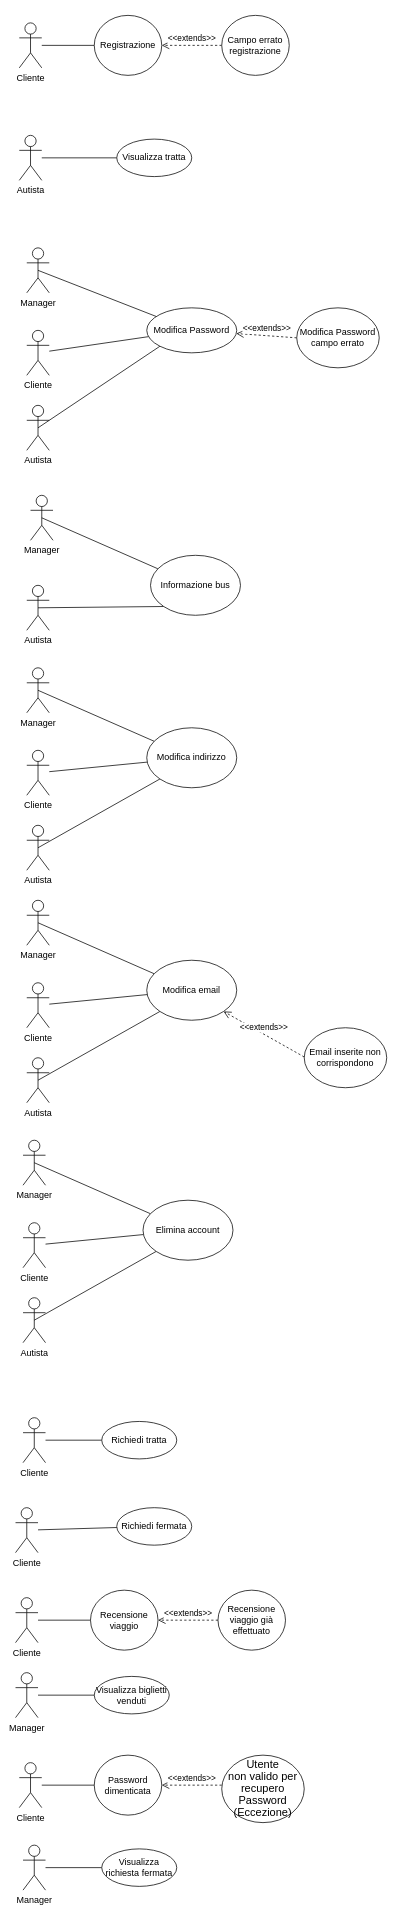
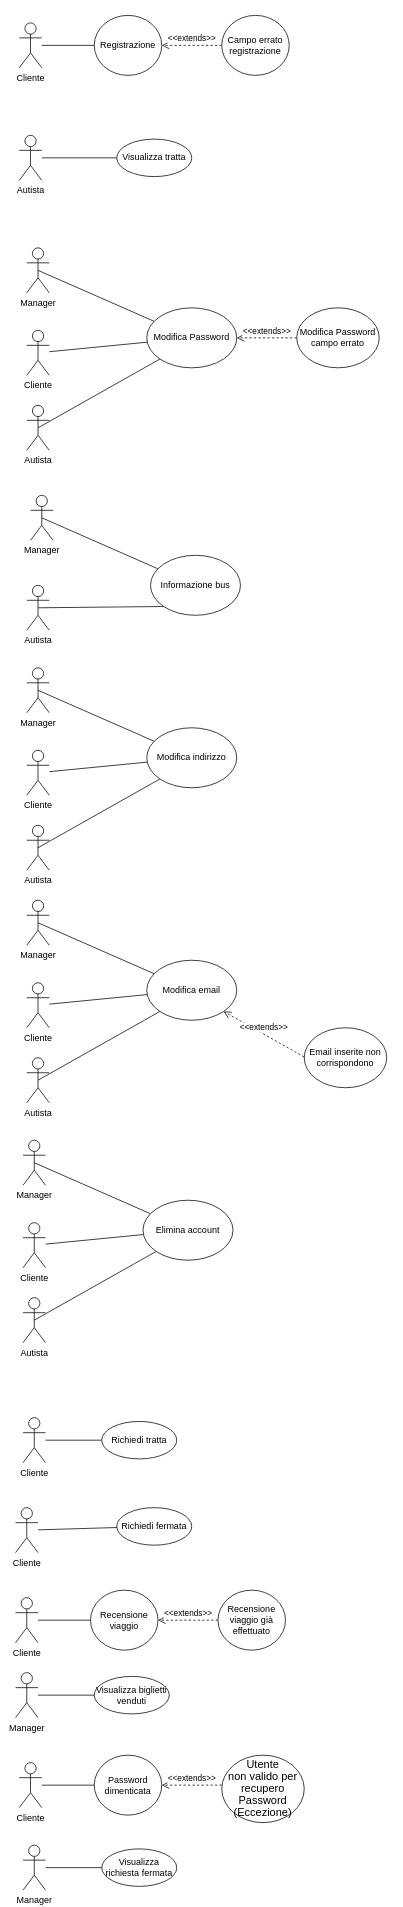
node "Modifica Password": size 90x45 -> 90x60
